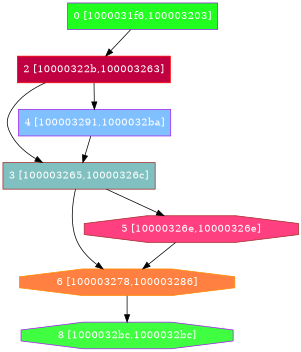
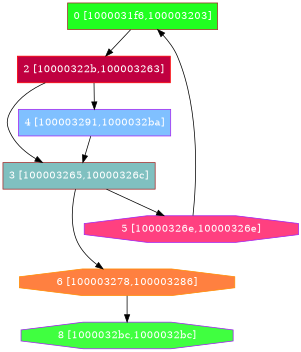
node "0 [1000031f6,100003203]": color purple -> brown
node "5 [10000326e,10000326e]": color brown -> purple
edge "5 [10000326e,10000326e]" -> "6 [100003278,100003286]": now "5 [10000326e,10000326e]" -> "0 [1000031f6,100003203]"
